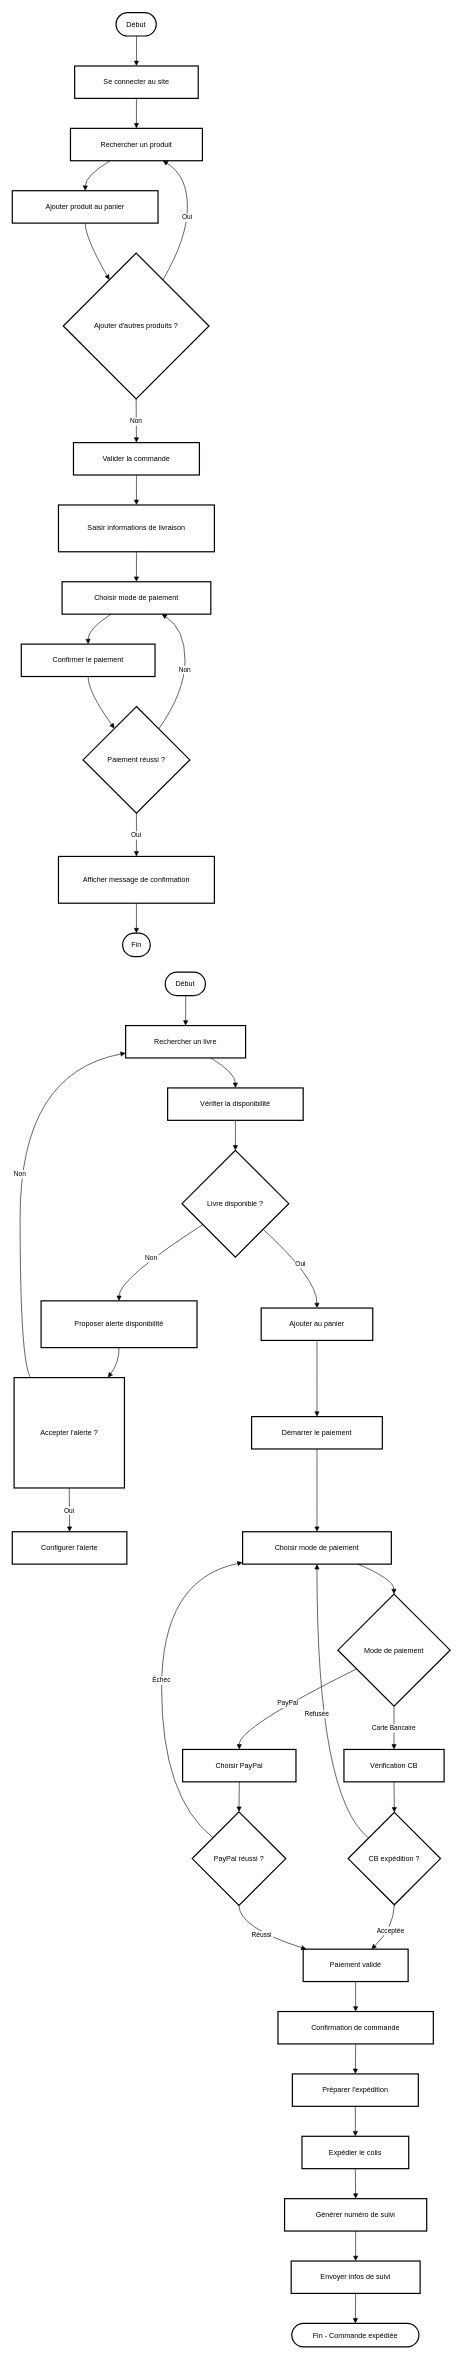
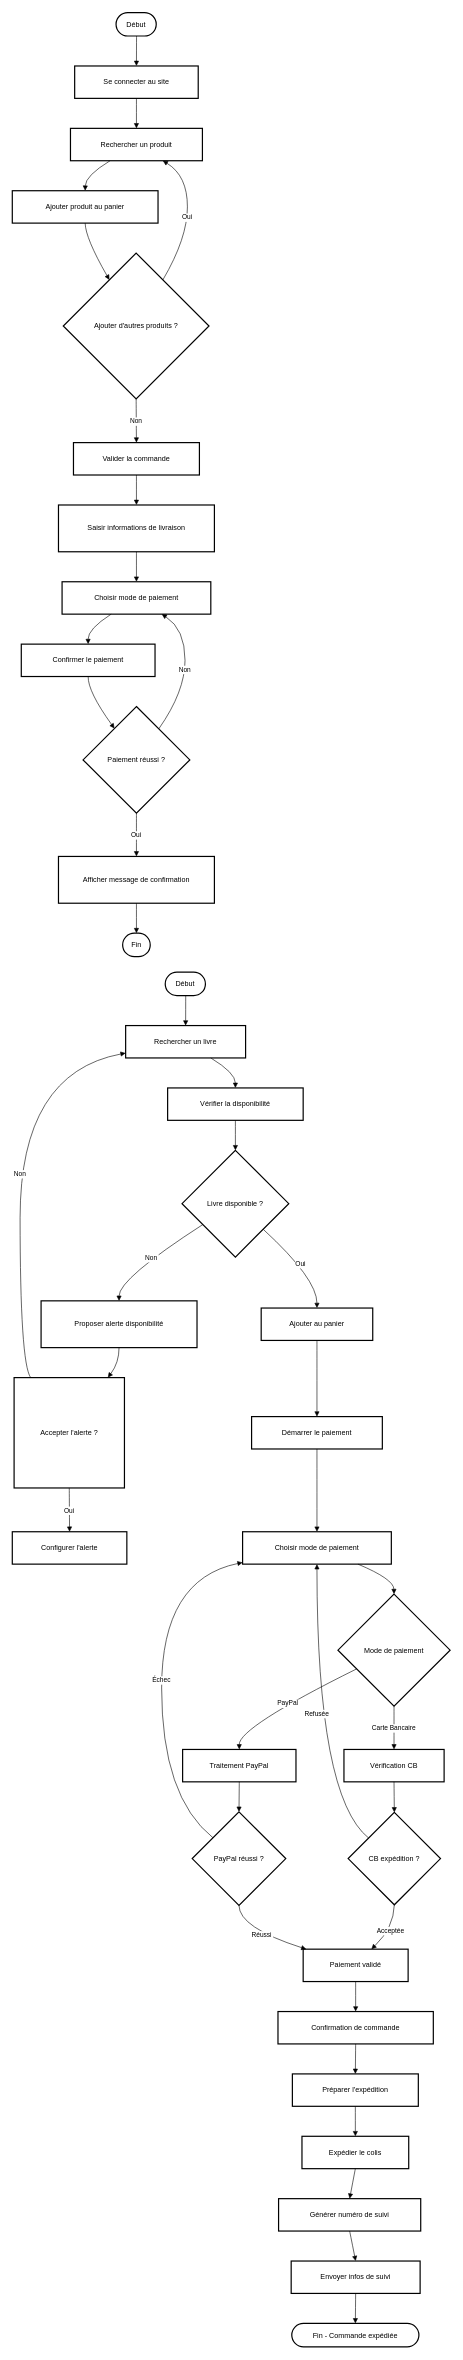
node "Choisir PayPal": label "Choisir PayPal" -> "Traitement PayPal"
node "Générer numéro de suivi": moved (356, 2216) -> (350, 2216)
